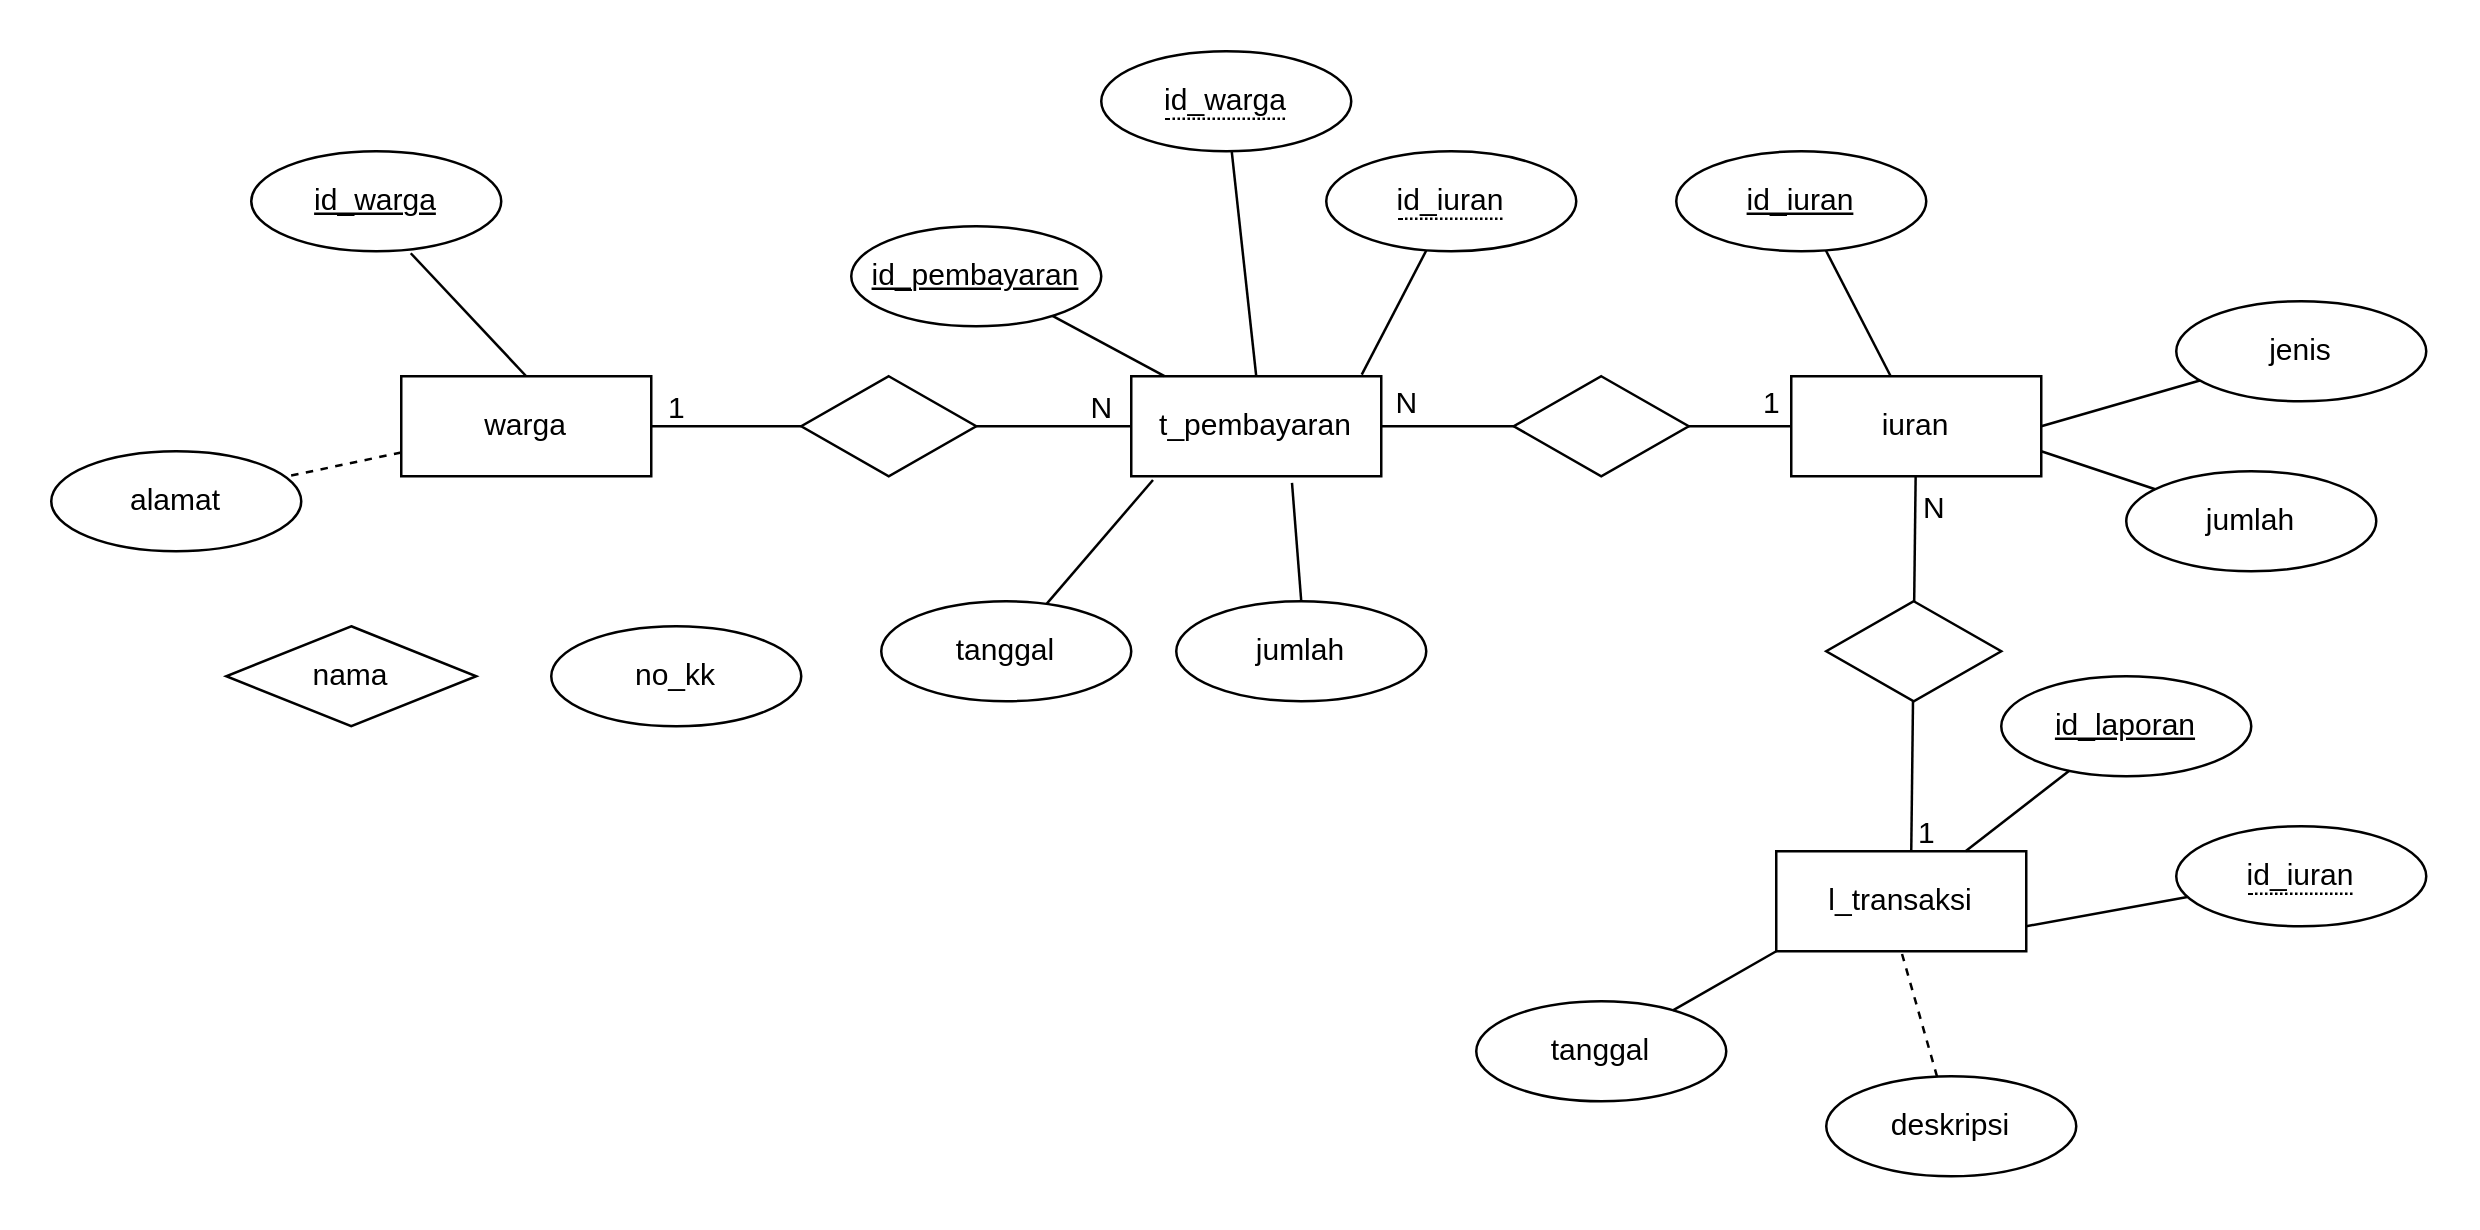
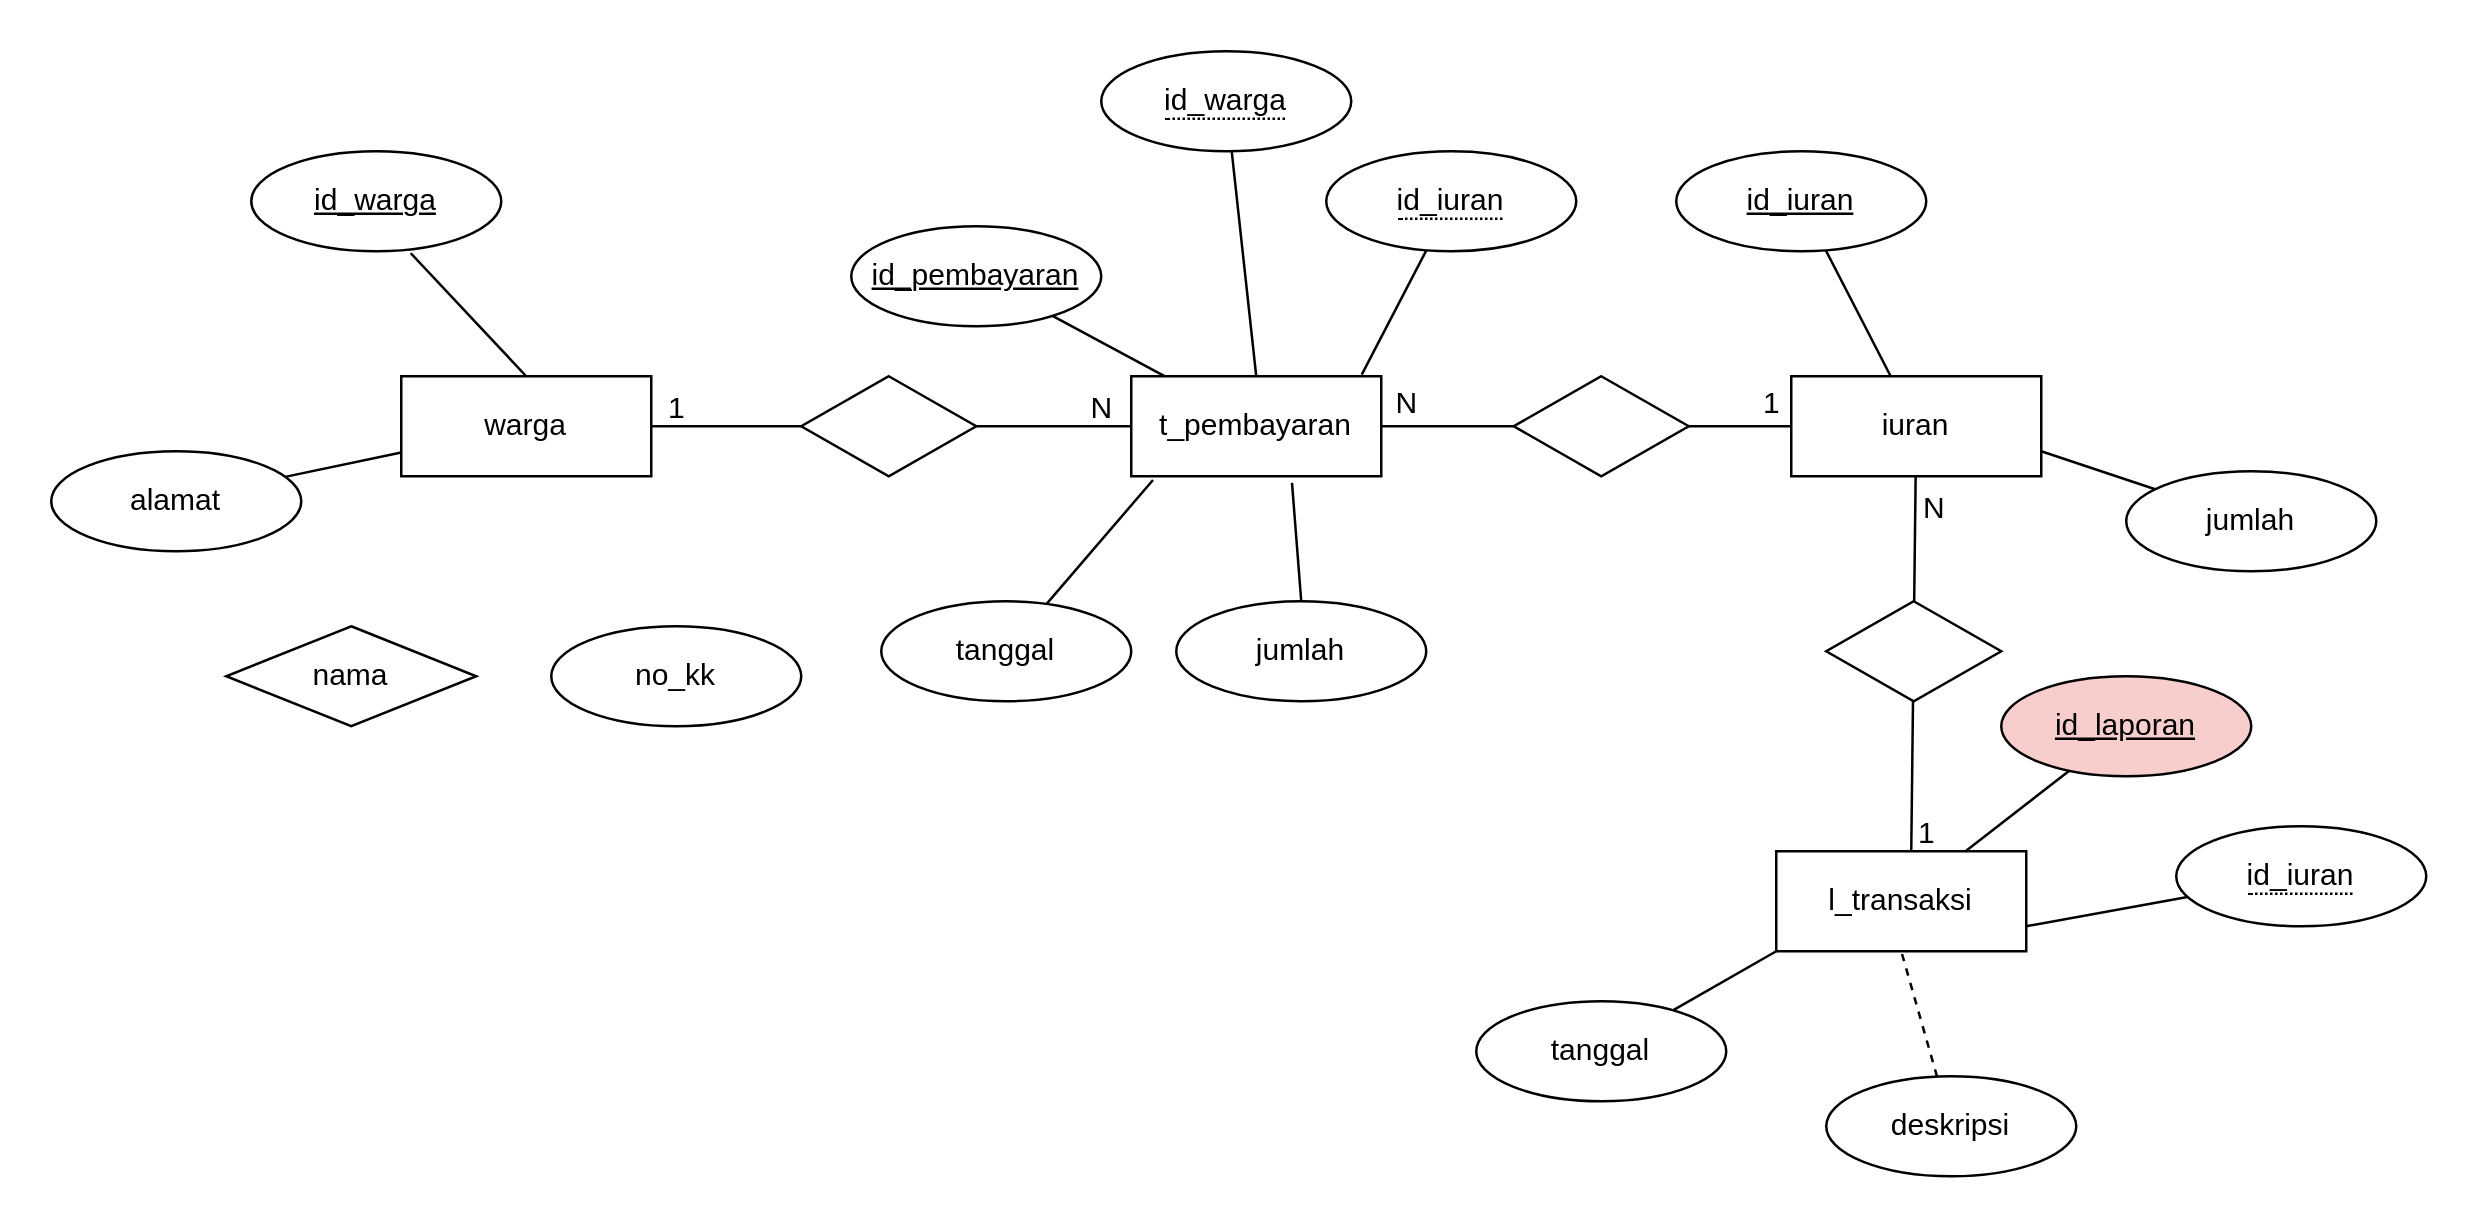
node "jenis": removed
edge "jenis" -- "iuran": removed
edge "warga" -- "alamat": style dashed -> solid
node "id_laporan": fillcolor #ffffff -> #f8cecc
